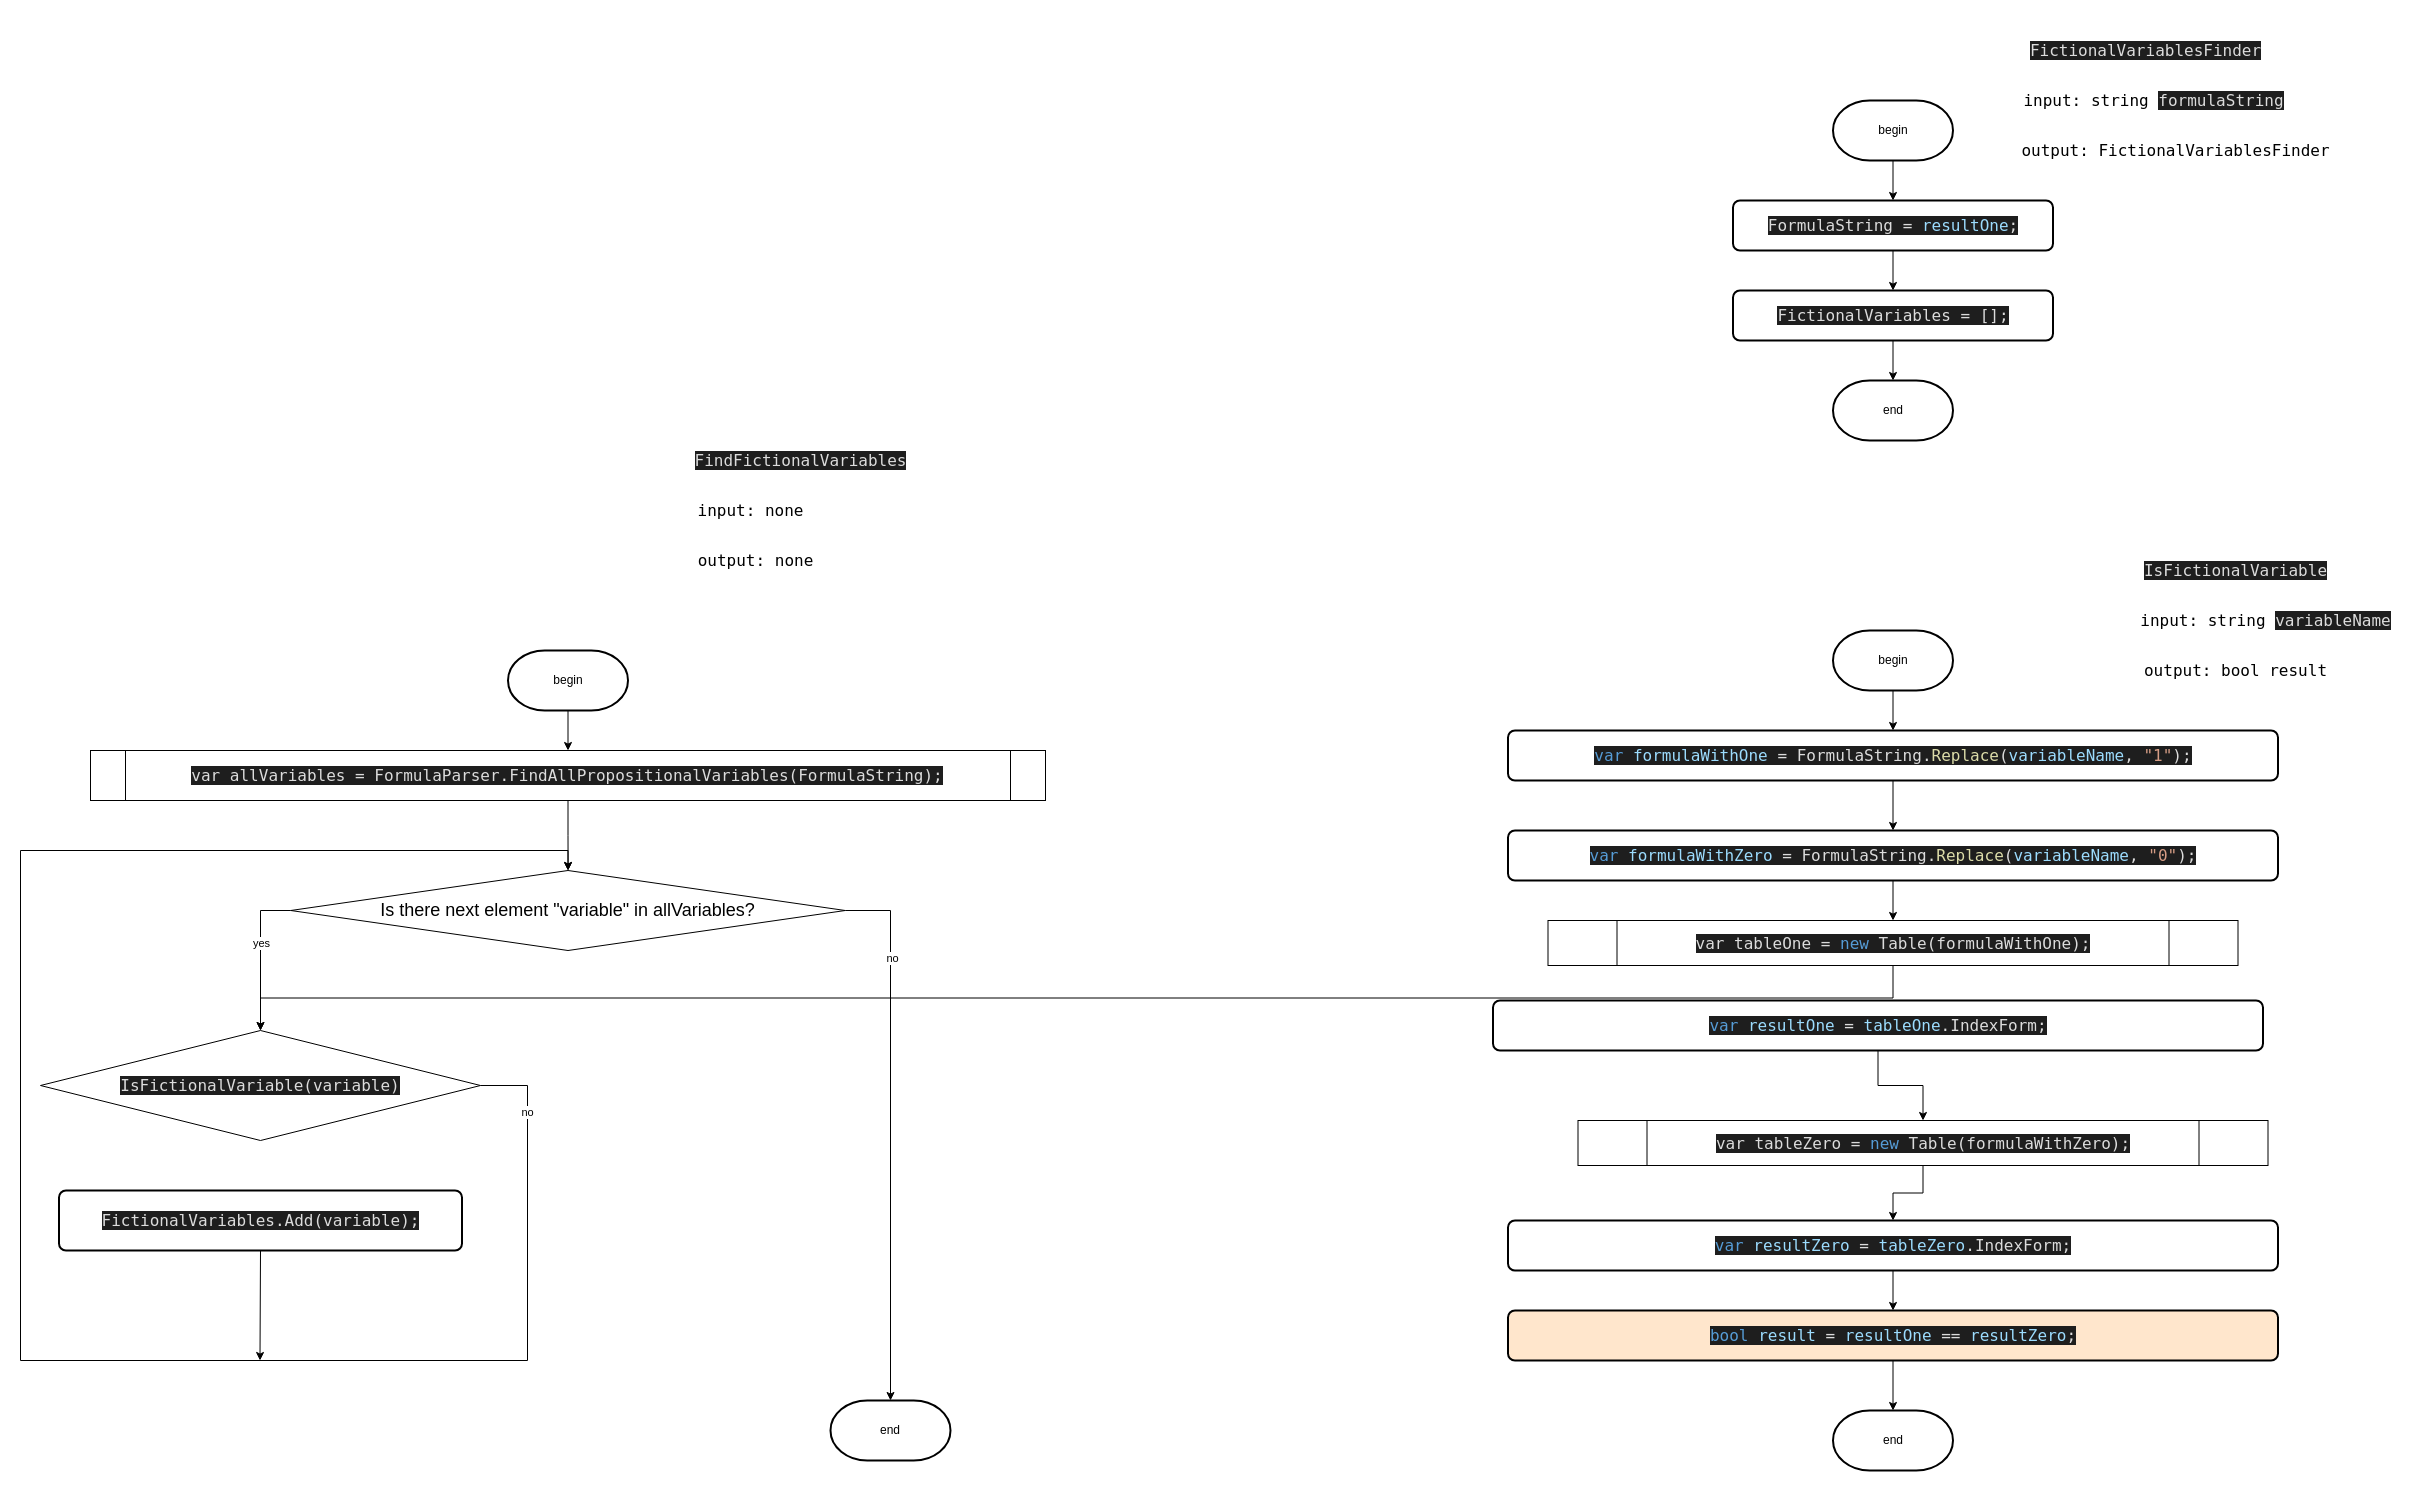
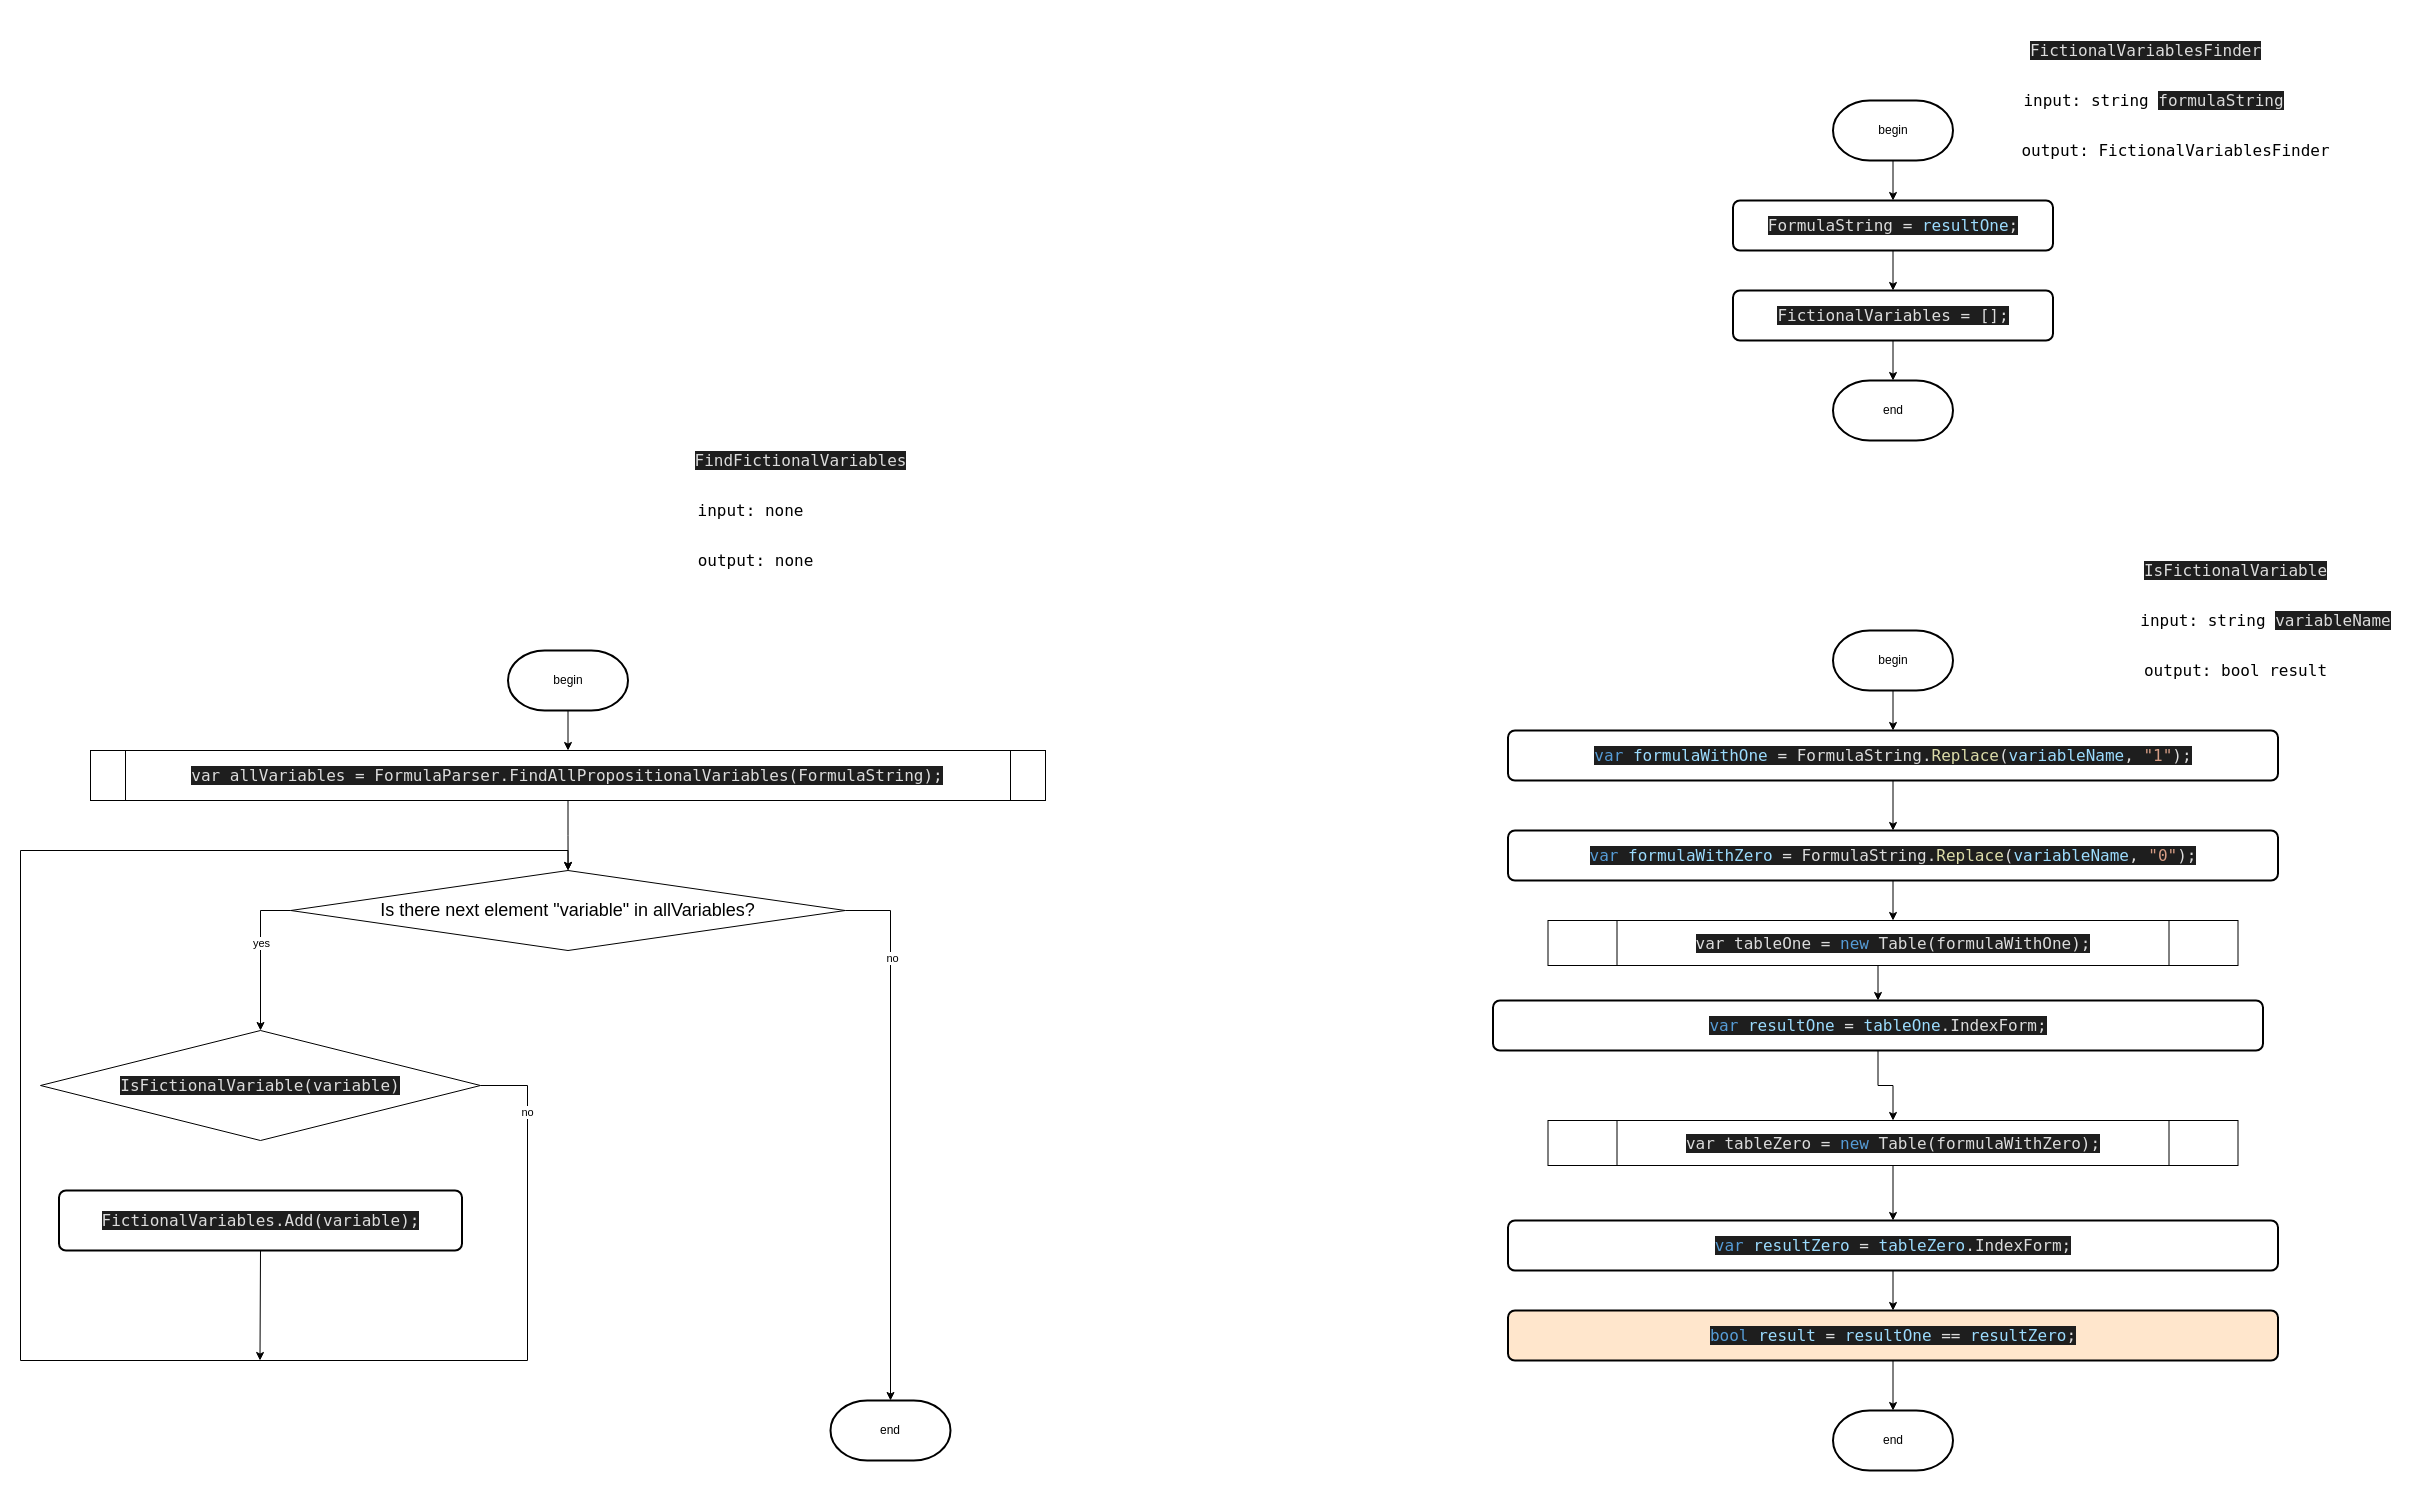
edge "var tableOne = new Table(formulaWithOne);" -> "IsFictionalVariable(variable)": now "var tableOne = new Table(formulaWithOne);" -> "var resultOne = tableOne.IndexForm;"
node "var tableZero = new Table(formulaWithZero);": moved (1923, 1143) -> (1893, 1143)
